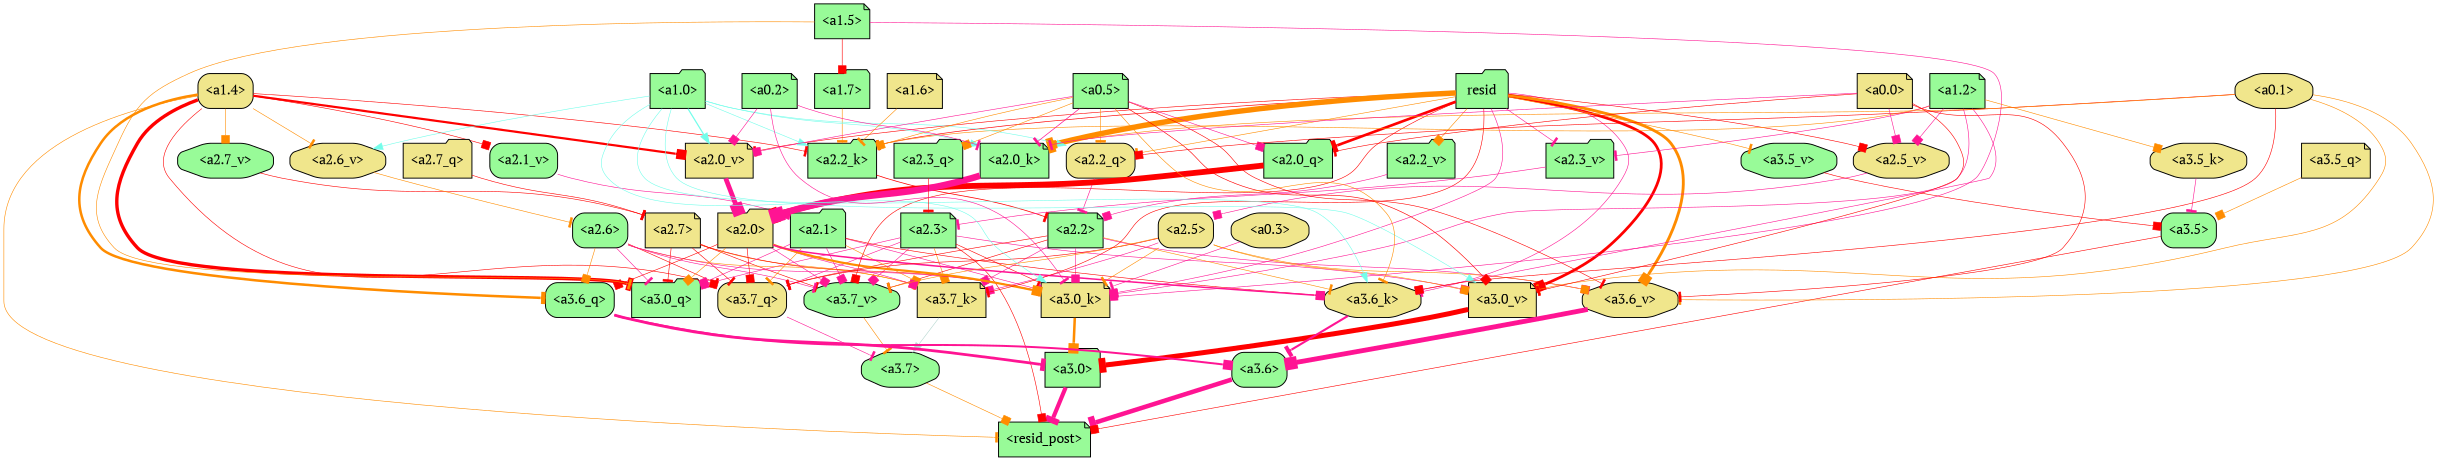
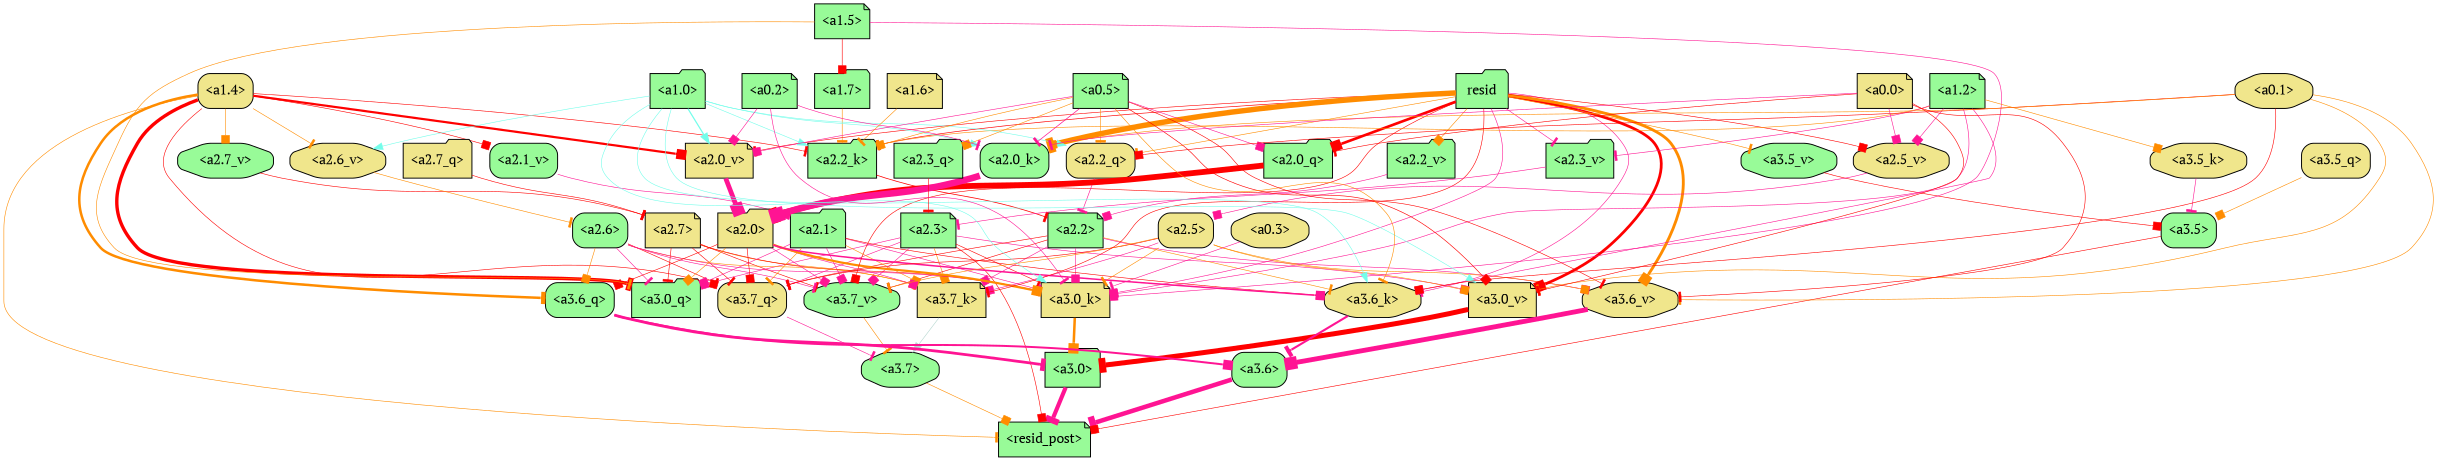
edge "resid" -> "<a2.0_q>": arrowhead tee -> box
node "<a2.0_k>": shape note -> box
node "<a3.5_q>": shape note -> box
